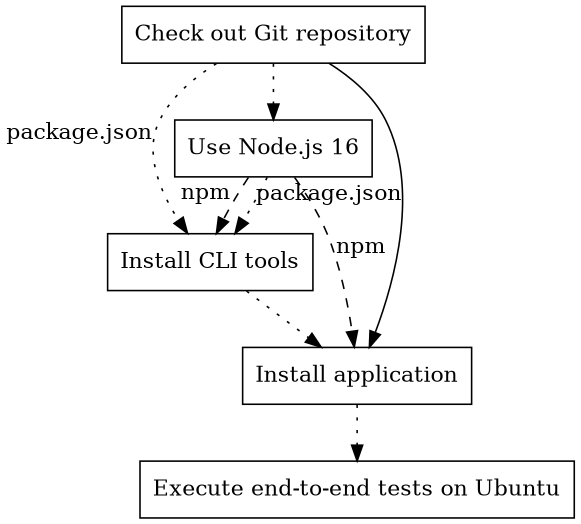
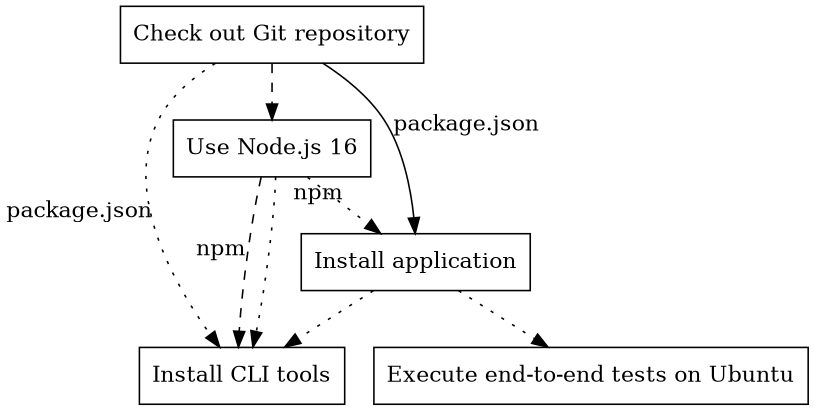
edge "Check out Git repository" -> "Use Node.js 16": style dotted -> dashed
edge "Use Node.js 16" -> "Install application": style dashed -> dotted
edge "Install CLI tools" -> "Install application": reversed
